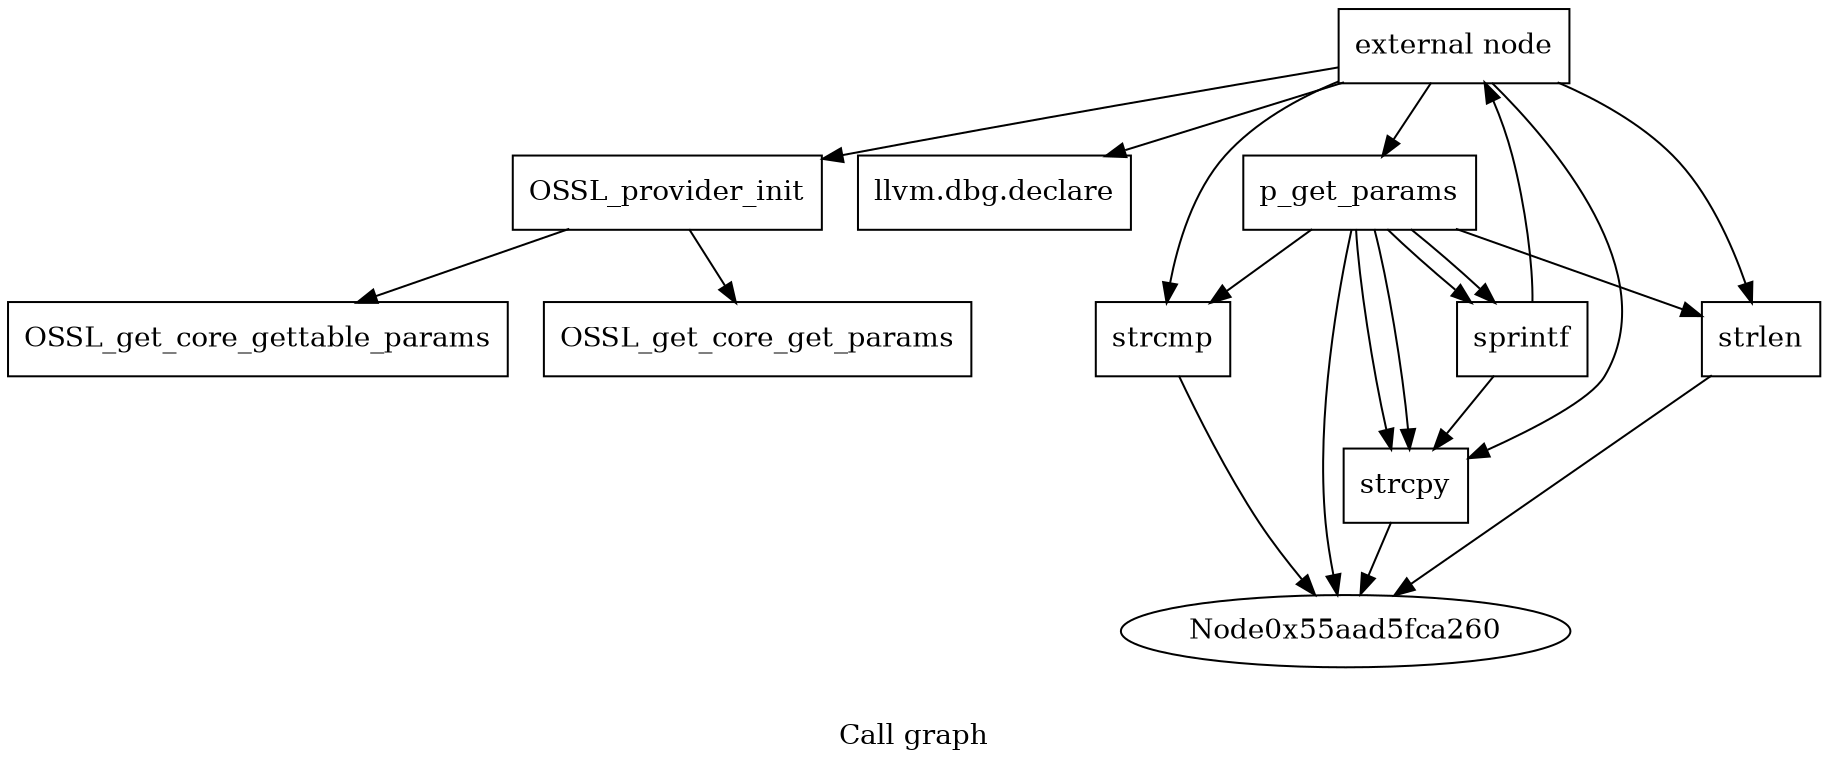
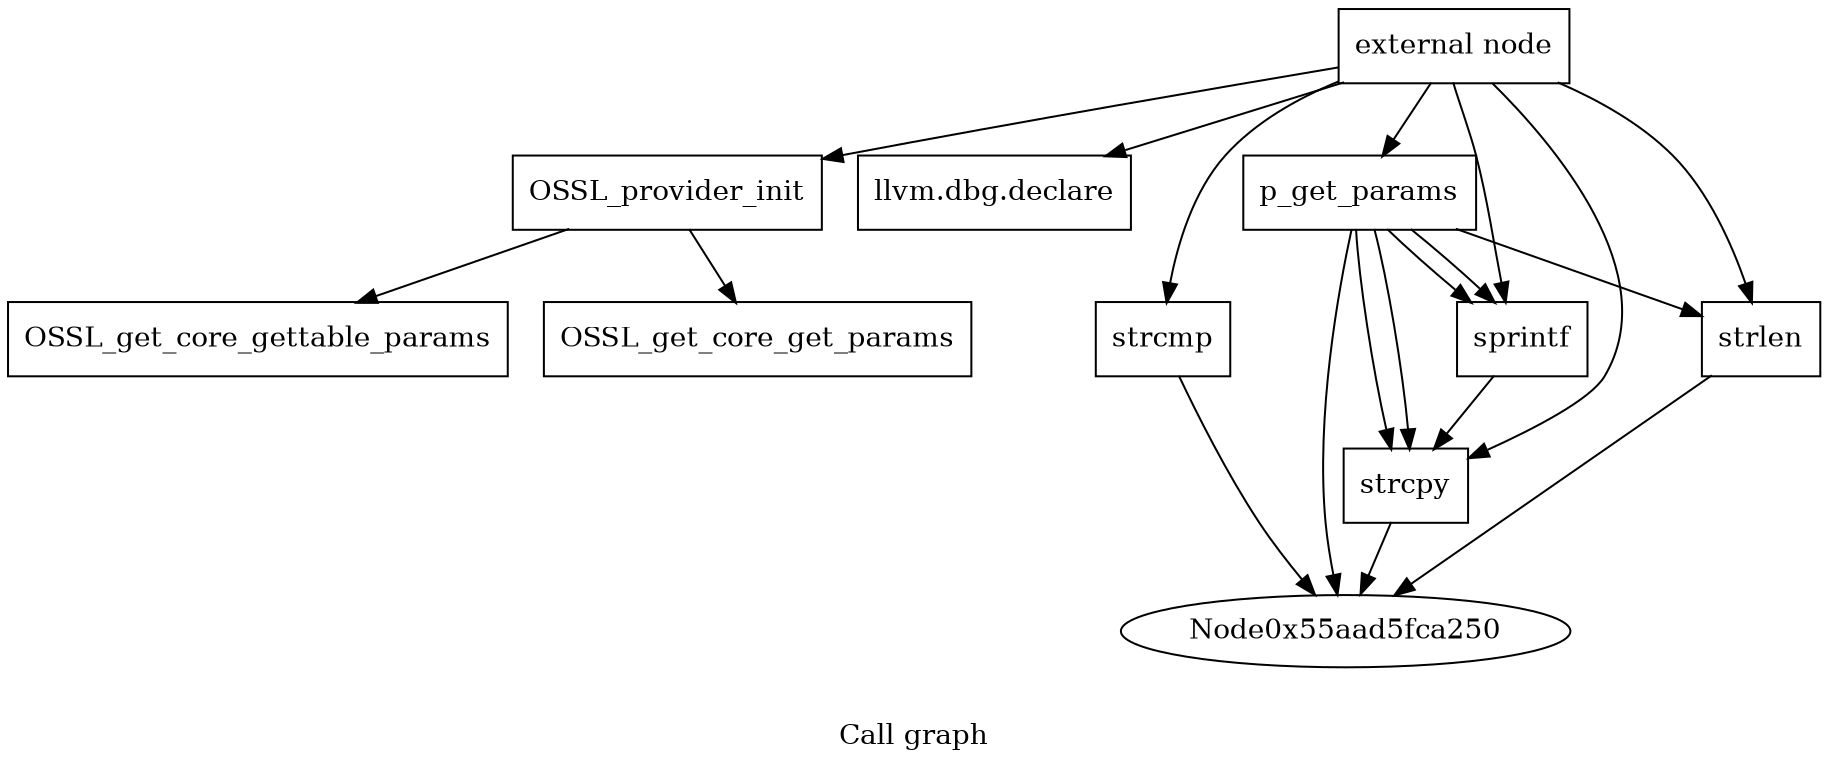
edge "sprintf" -> "external node": reversed
edge "p_get_params" -> "strcmp": removed
node "Node0x55aad5fca260": label "Node0x55aad5fca260" -> "Node0x55aad5fca250"
